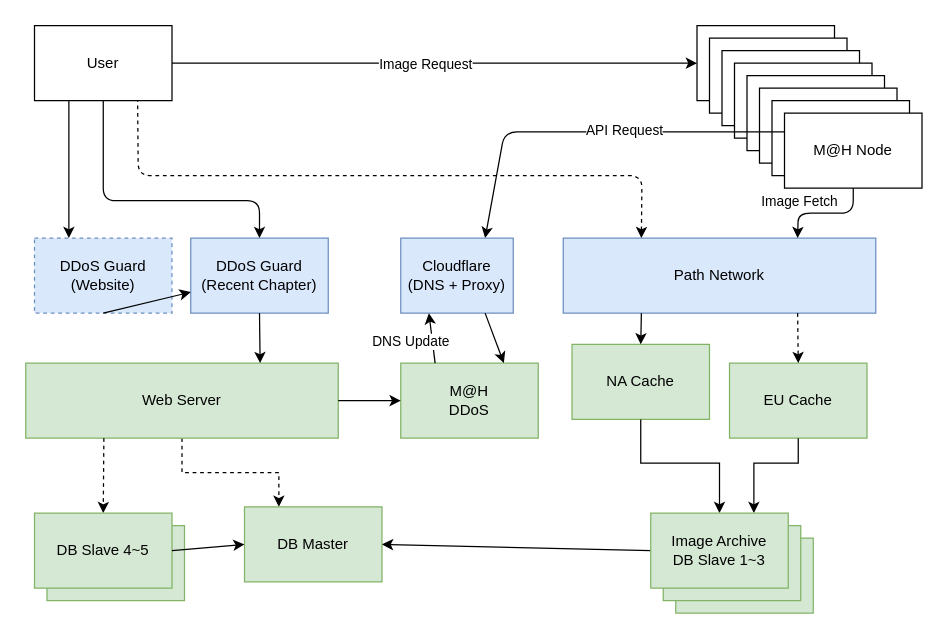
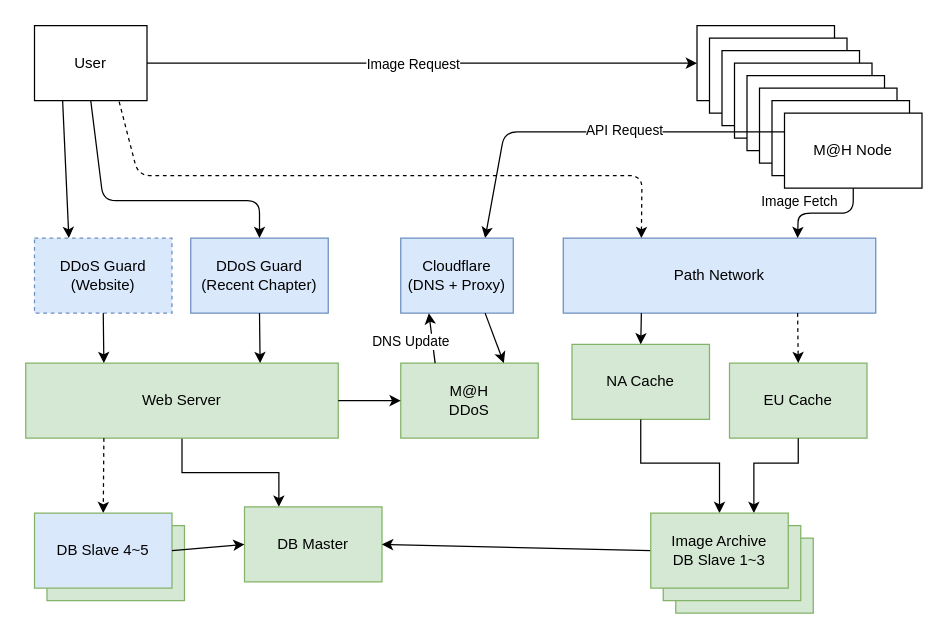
node "User": size 138x75 -> 113x75
edge "DDoS Guard (Website)" -> "DDoS Guard (Recent Chapter)": now "DDoS Guard (Website)" -> "Web Server"
edge "Web Server" -> "DB Master": style dashed -> solid
node "DB Slave 4~5": fillcolor #d5e8d4 -> #dae8fc
